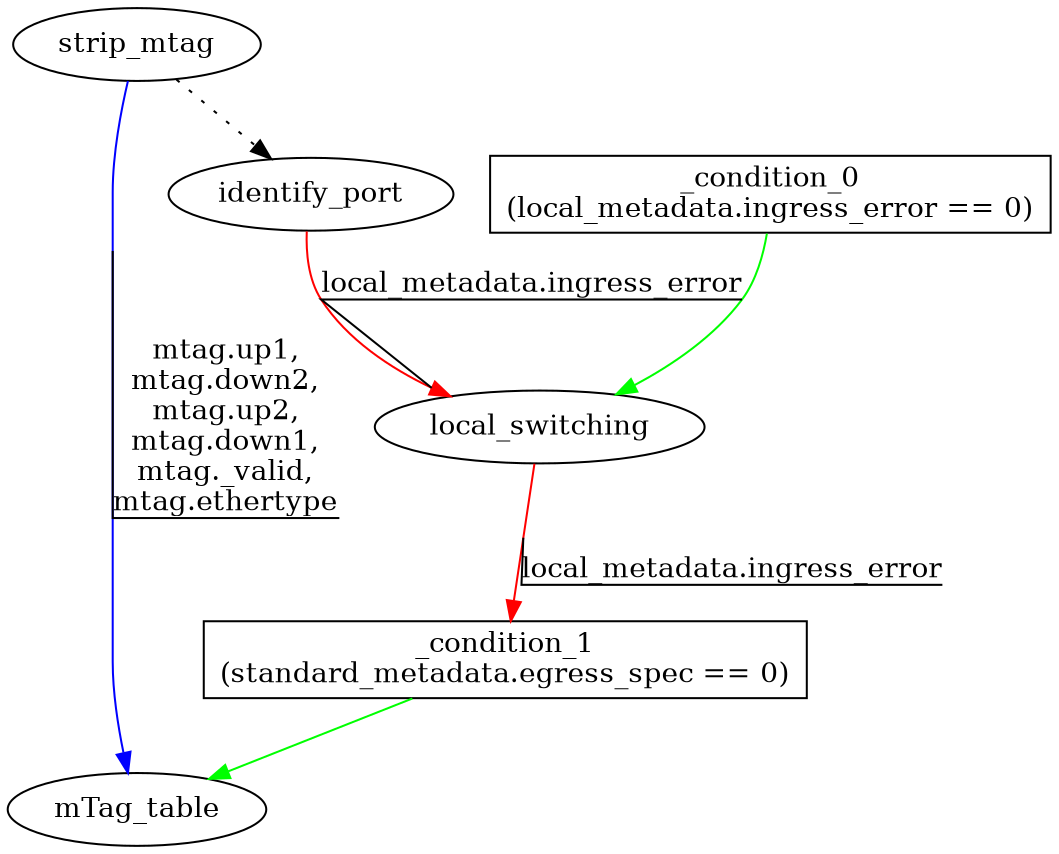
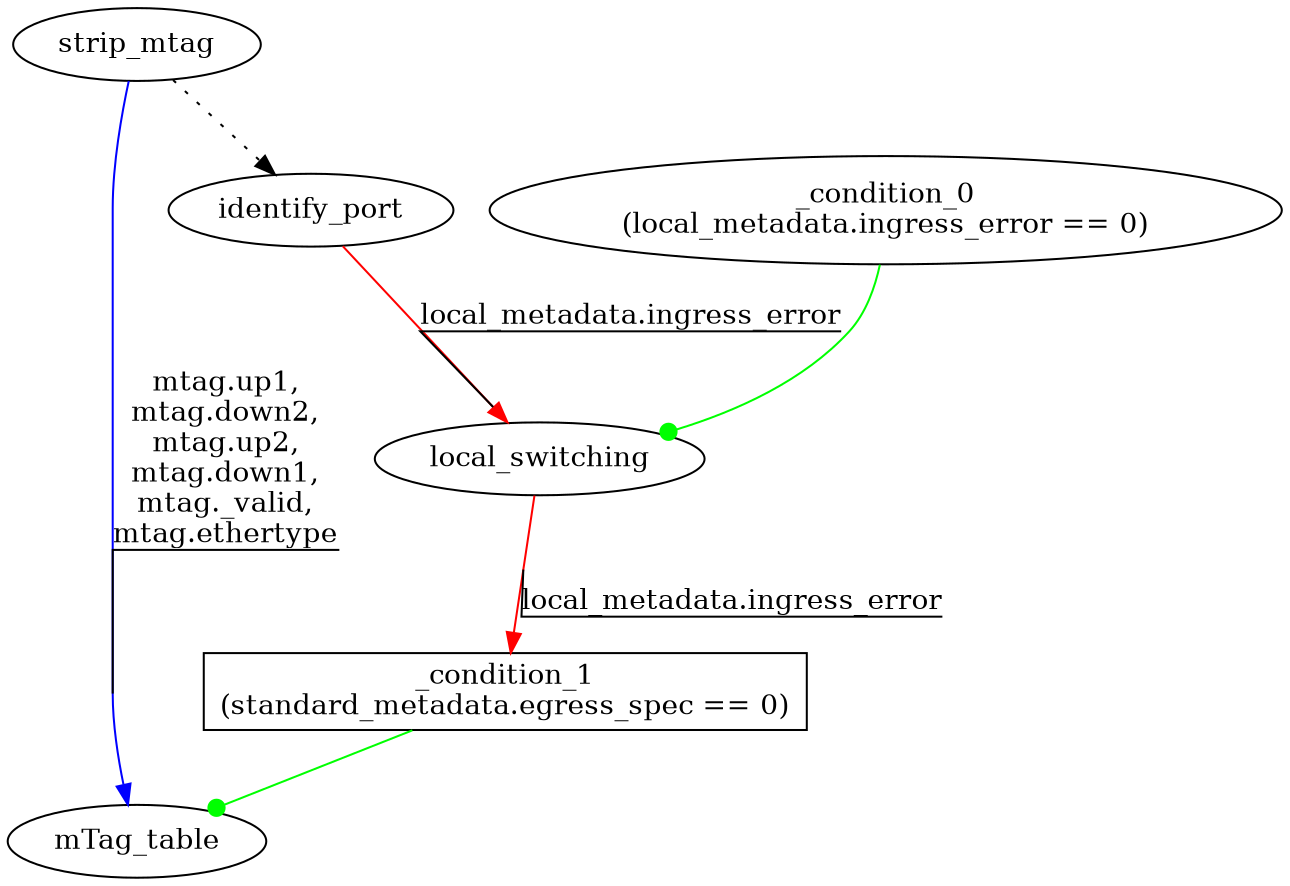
node "_condition_0 (local_metadata.ingress_error == 0)": shape box -> ellipse
edge "_condition_0 (local_metadata.ingress_error == 0)" -> "local_switching": arrowhead normal -> dot
edge "_condition_1 (standard_metadata.egress_spec == 0)" -> "mTag_table": arrowhead normal -> dot
